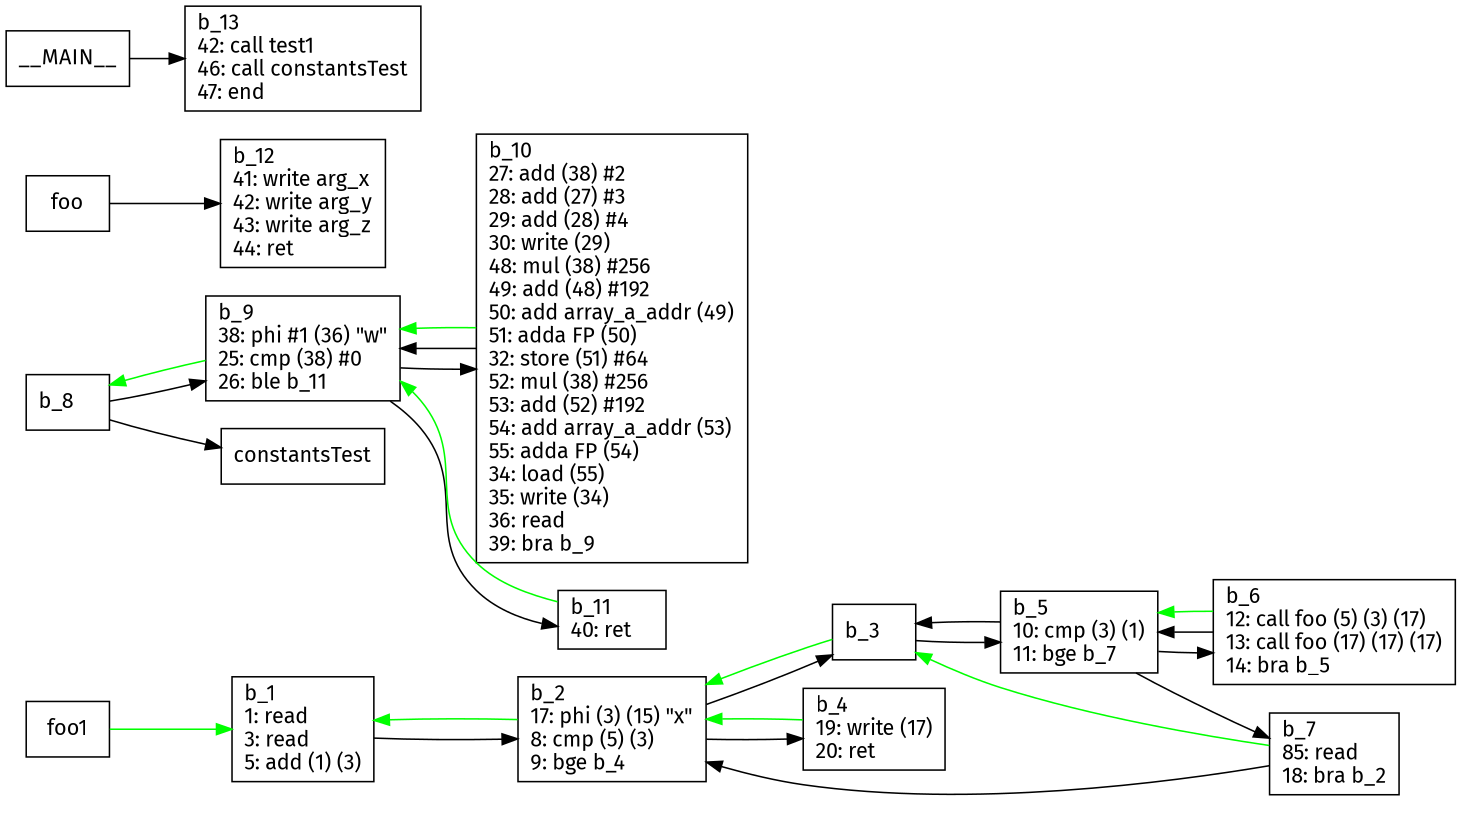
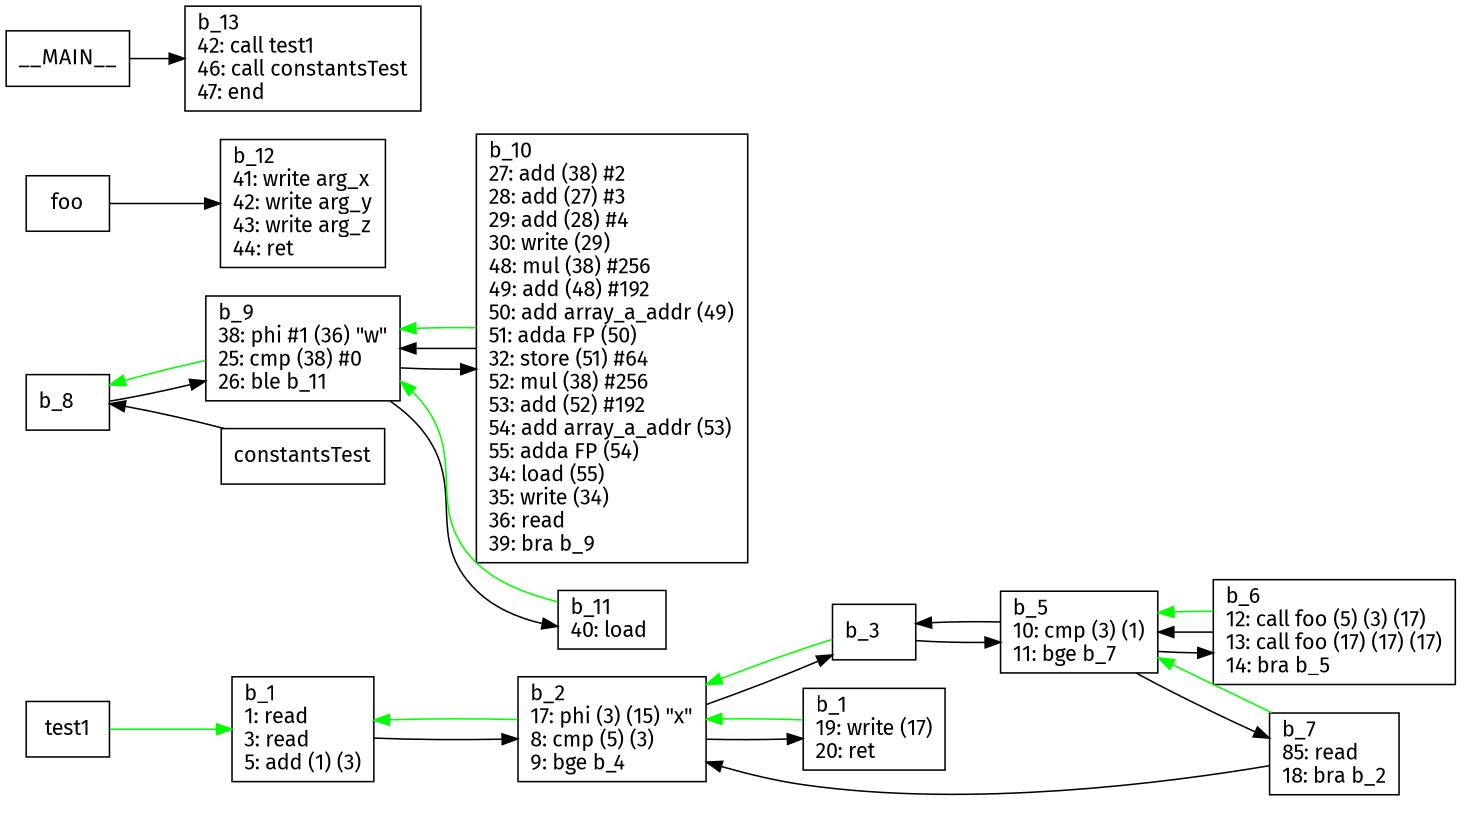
edge "b_8" -> "constantsTest": reversed
node "b_11 40: ret": label "b_11 40: ret" -> "b_11 40: load"
edge "b_7 85: read 18: bra b_2" -> "b_3": now "b_7 85: read 18: bra b_2" -> "b_5 10: cmp (3) (1) 11: bge b_7"
node "foo1": label "foo1" -> "test1"
node "b_4 19: write (17) 20: ret": label "b_4 19: write (17) 20: ret" -> "b_1 19: write (17) 20: ret"
